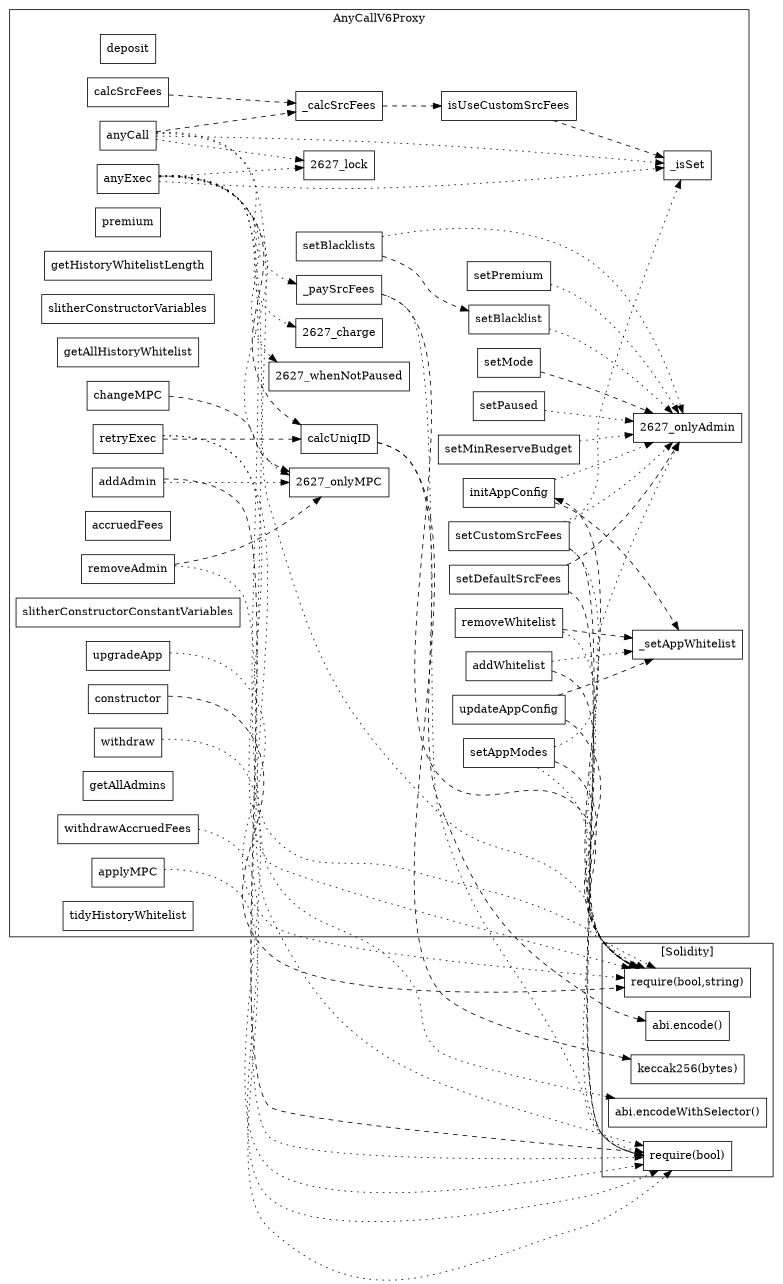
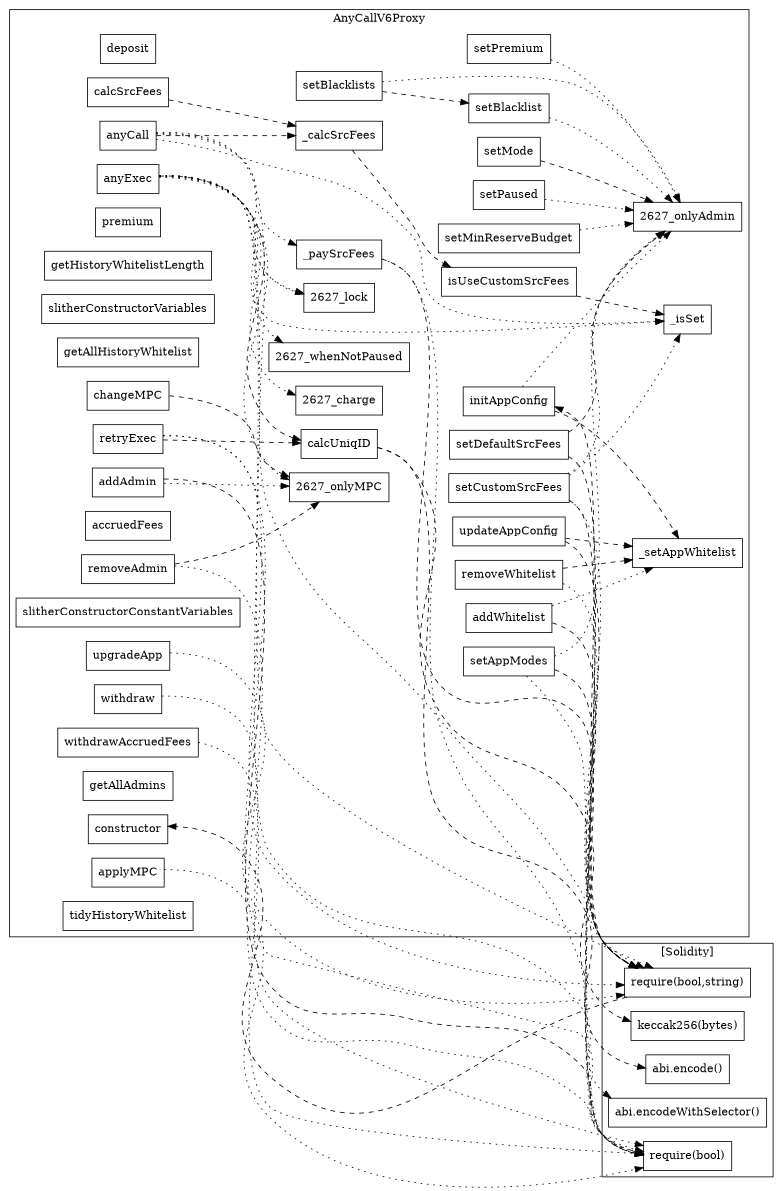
edge "constructor" -> "require(bool,string)": reversed
